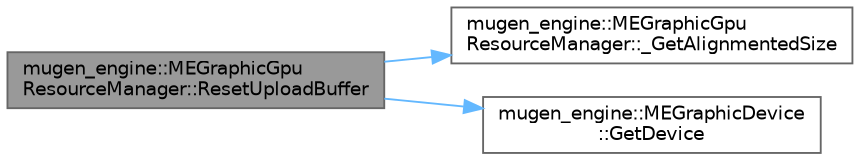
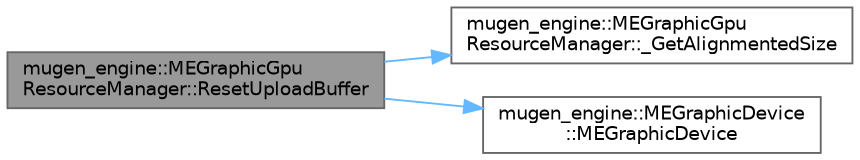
node "mugen_engine::MEGraphicDevice ::GetDevice": label "mugen_engine::MEGraphicDevice ::GetDevice" -> "mugen_engine::MEGraphicDevice ::MEGraphicDevice"
